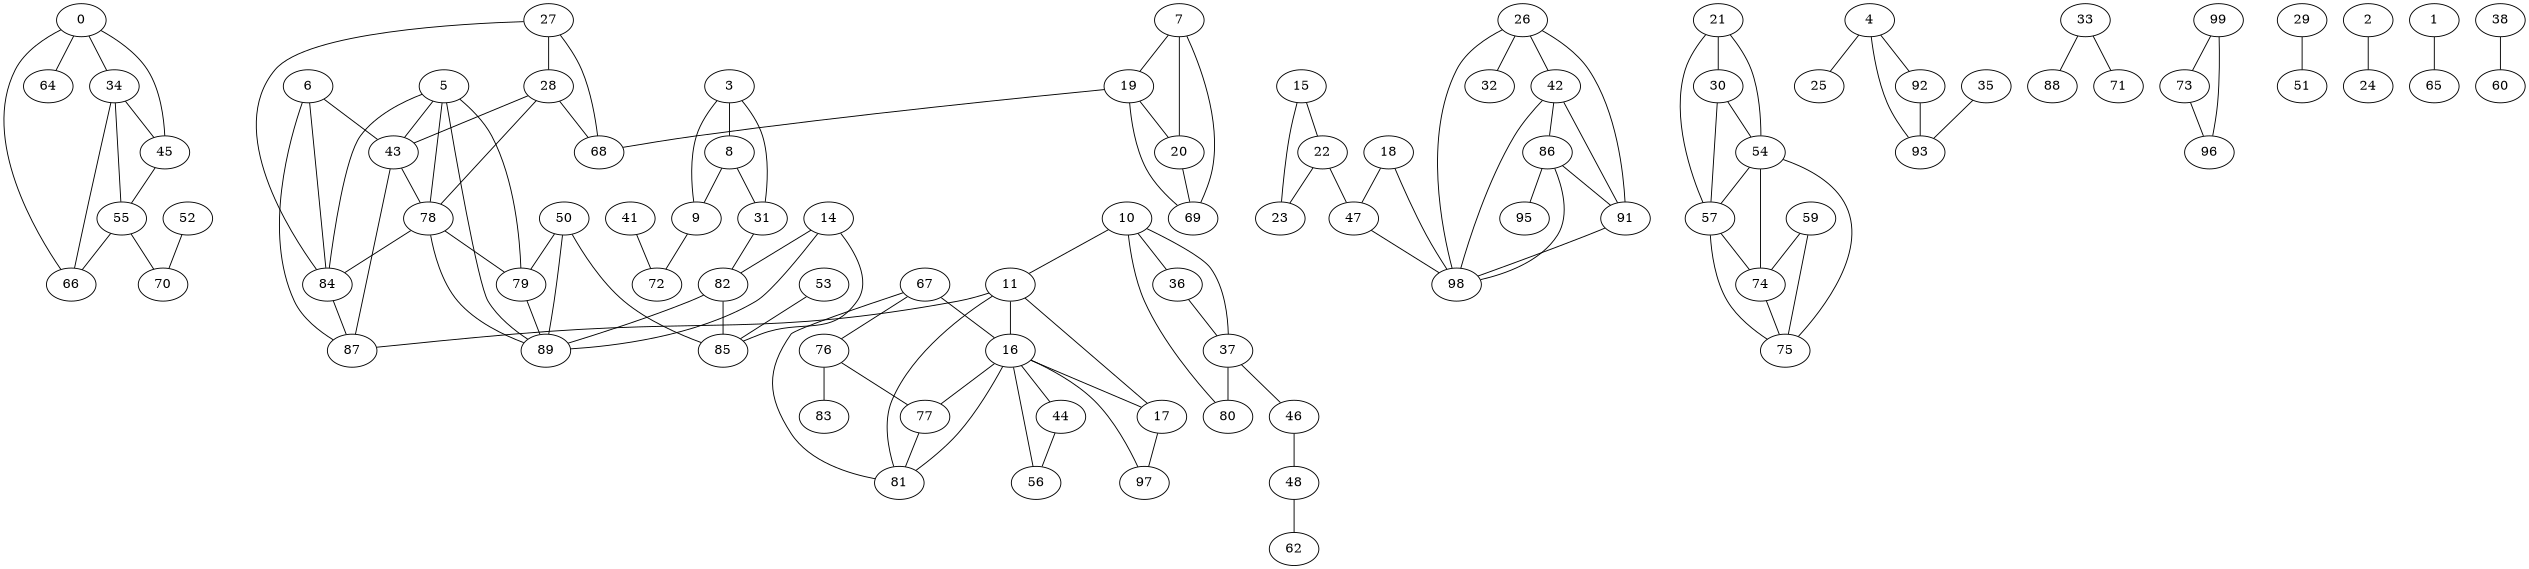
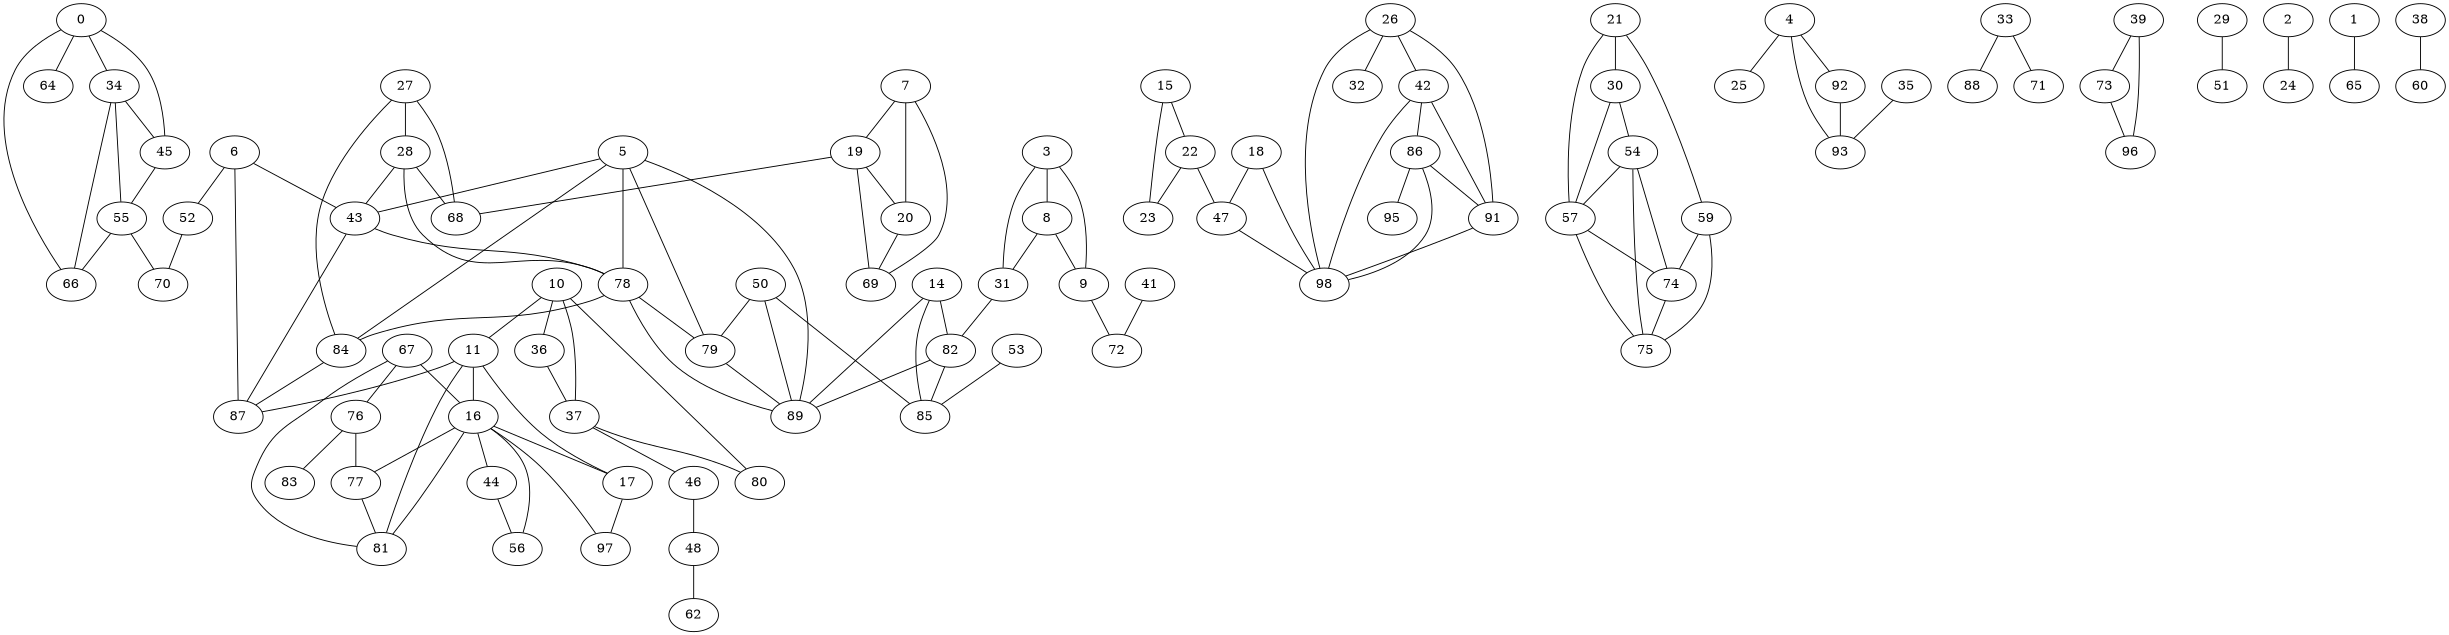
node "99": label "99" -> "39"
edge "21" -- "54": now "21" -- "59"
edge "6" -- "84": now "6" -- "52"
